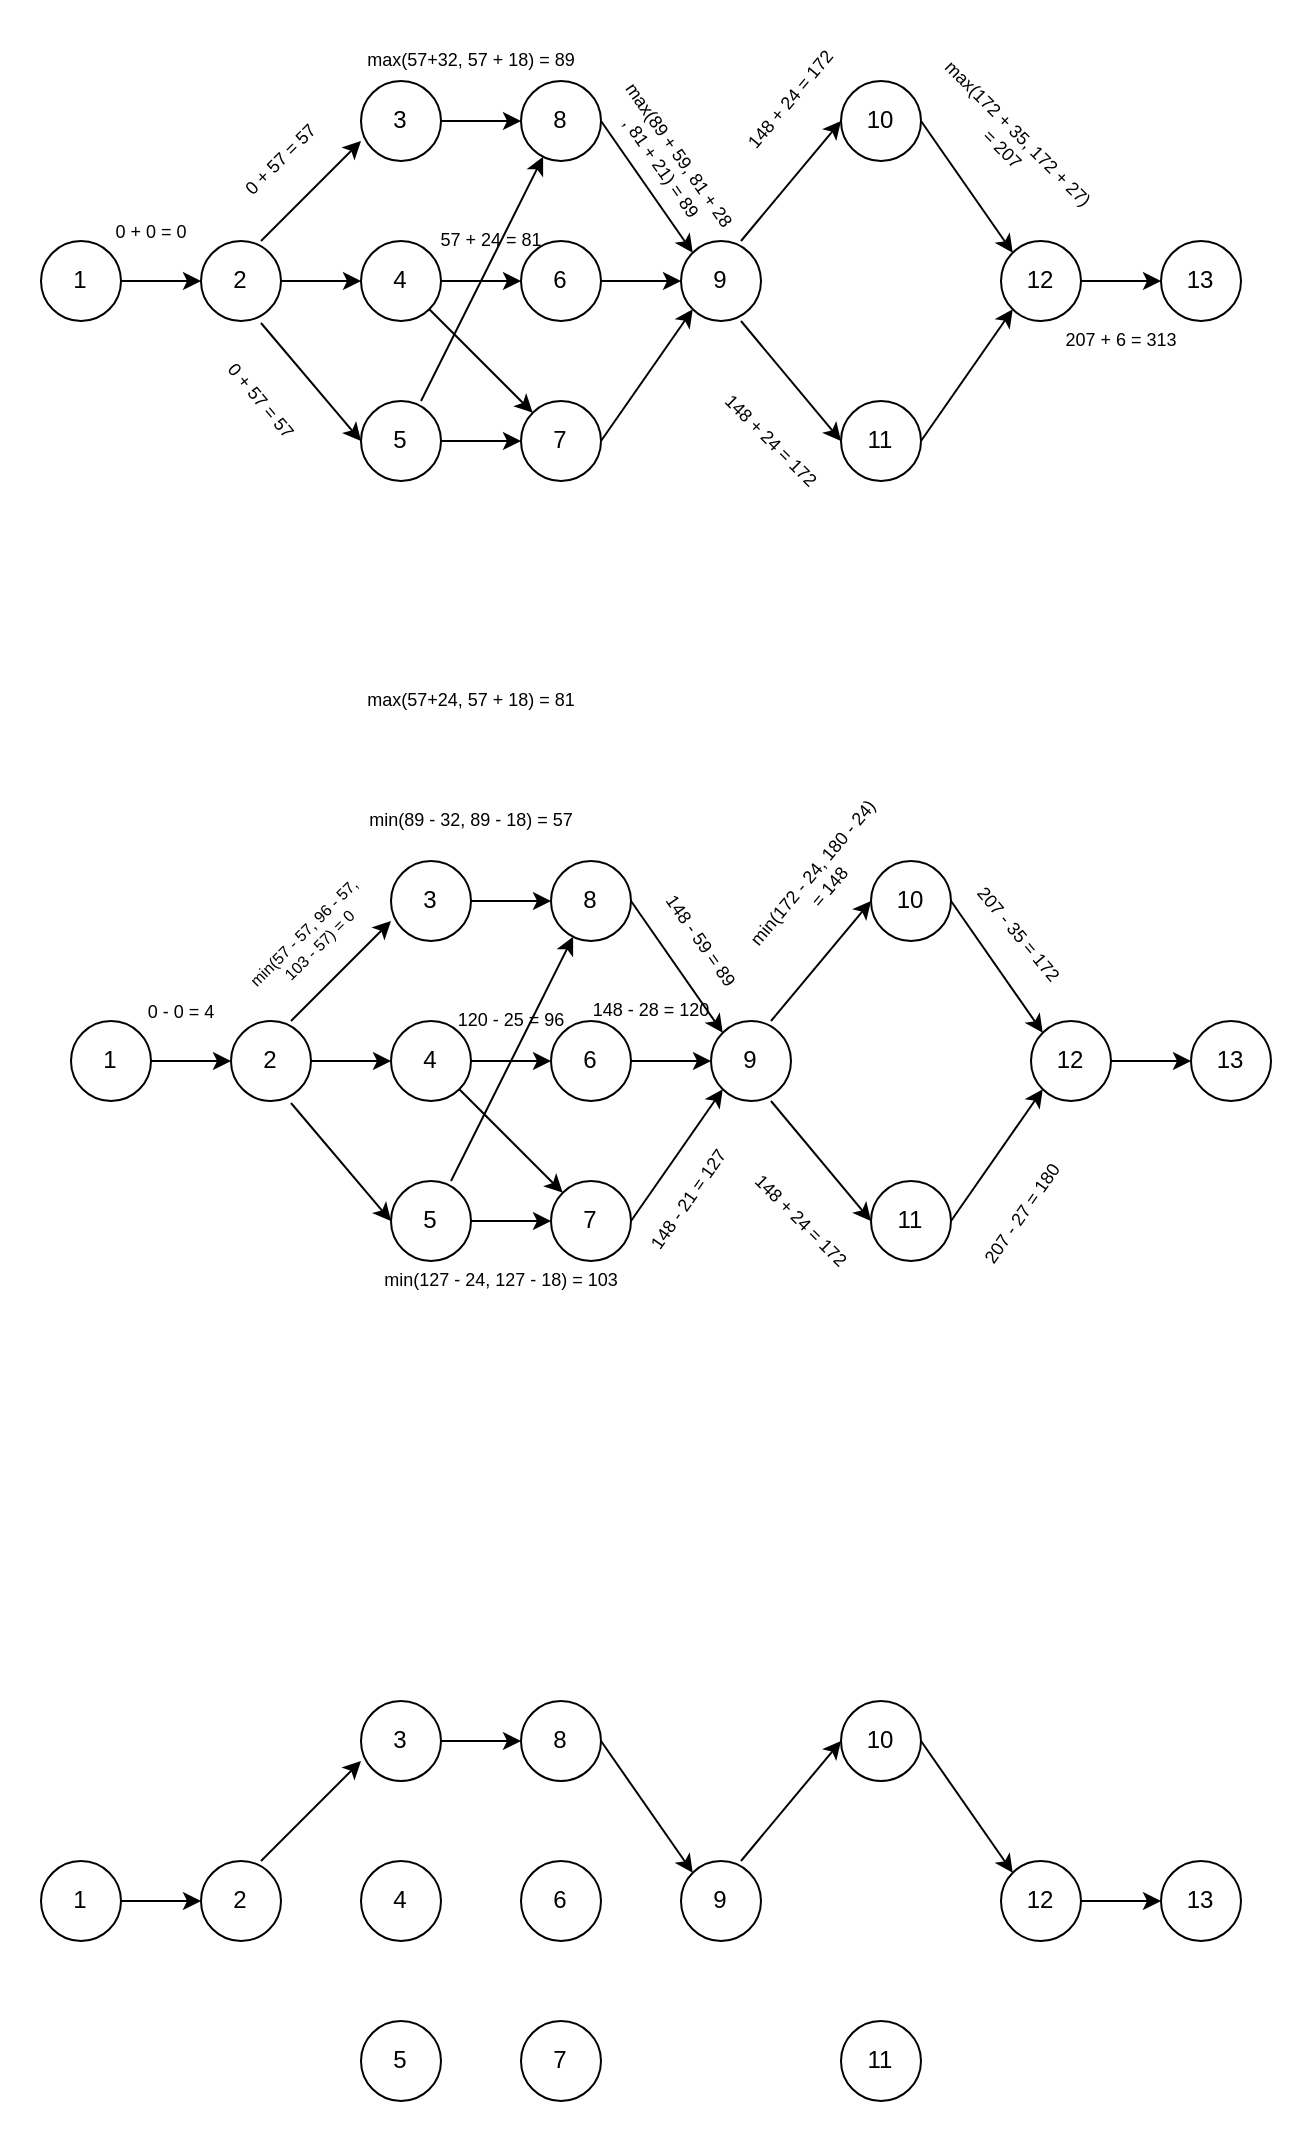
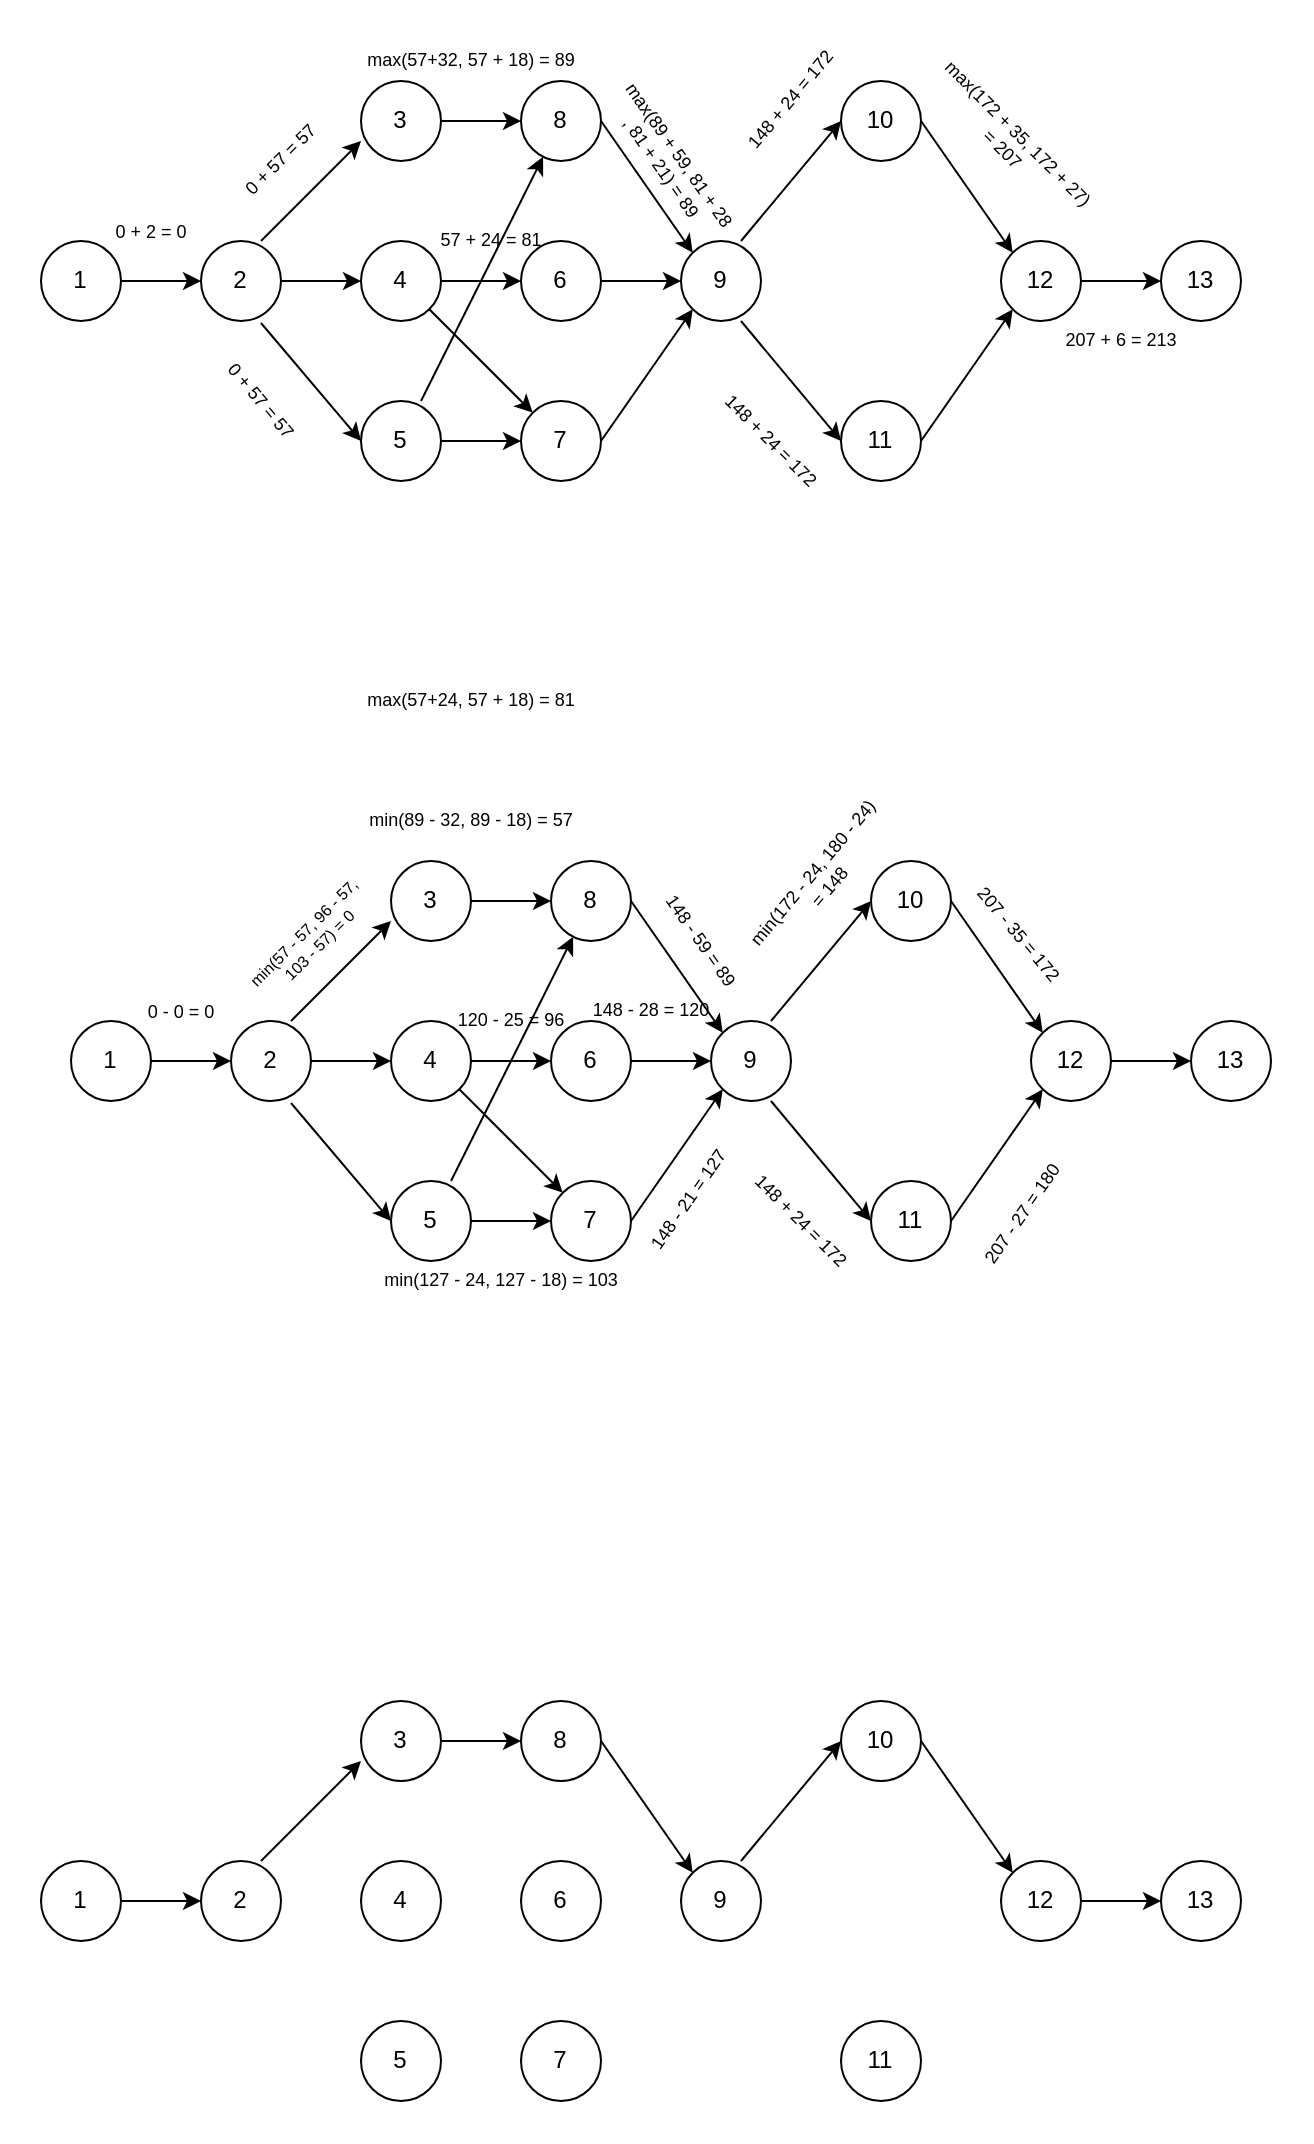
node "0 + 0 = 0": label "0 + 0 = 0" -> "0 + 2 = 0"
node "207 + 6 = 313": label "207 + 6 = 313" -> "207 + 6 = 213"
node "0 - 0 = 4": label "0 - 0 = 4" -> "0 - 0 = 0"
